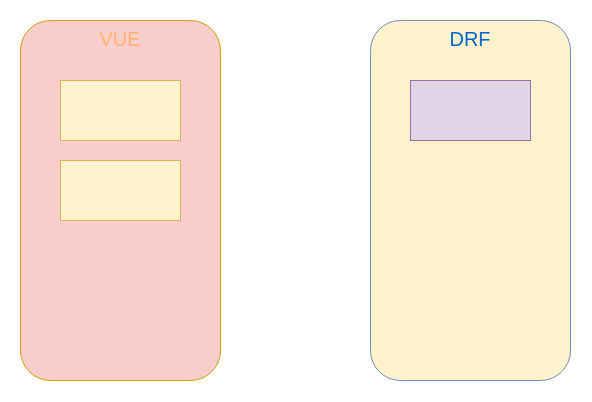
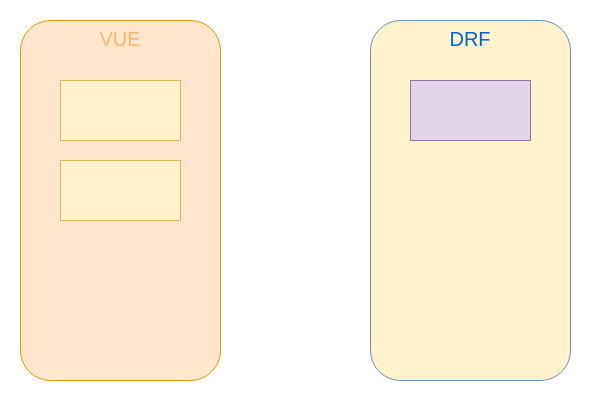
node "VUE": fillcolor #f8cecc -> #ffe6cc
